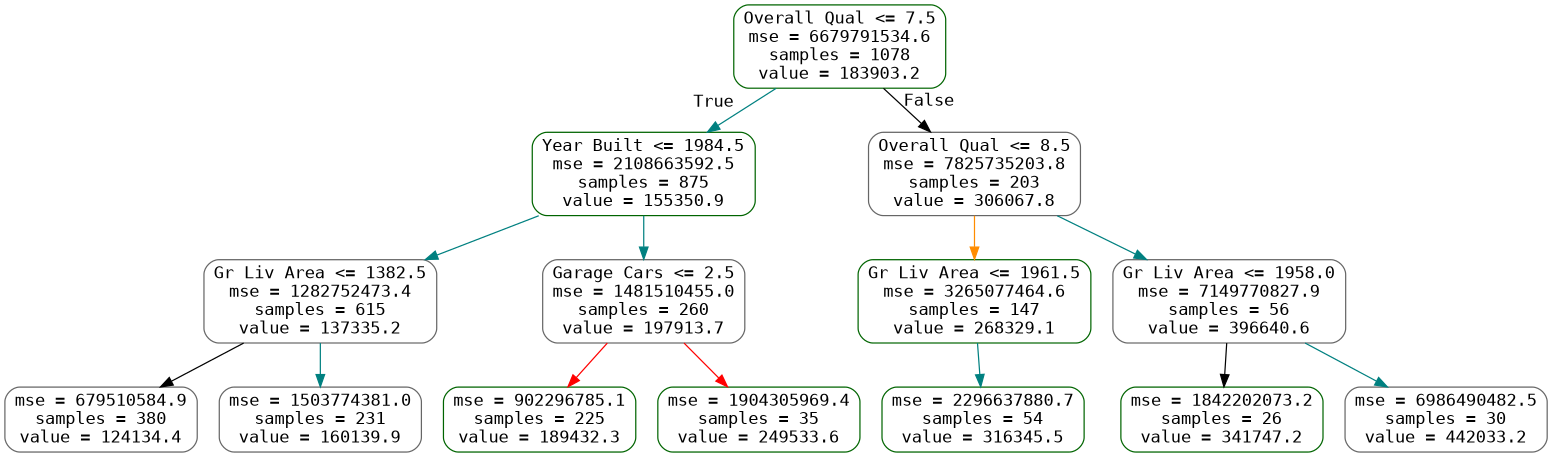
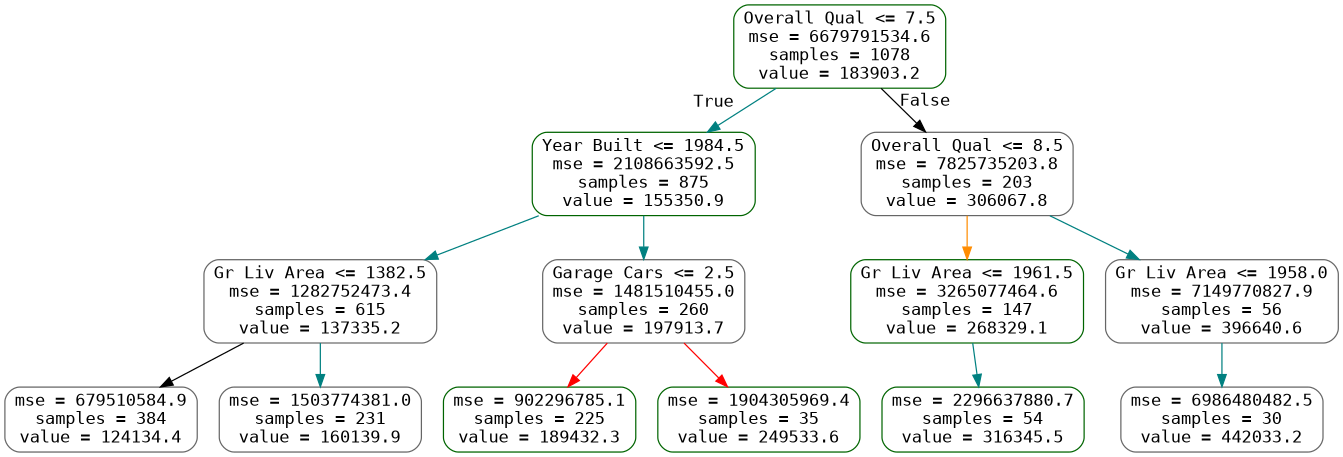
node "mse = 679510584.9 samples = 380 value = 124134.4": label "mse = 679510584.9 samples = 380 value = 124134.4" -> "mse = 679510584.9 samples = 384 value = 124134.4"
node "mse = 1842202073.2 samples = 26 value = 341747.2": removed
node "mse = 6986490482.5 samples = 30 value = 442033.2": label "mse = 6986490482.5 samples = 30 value = 442033.2" -> "mse = 6986480482.5 samples = 30 value = 442033.2"
